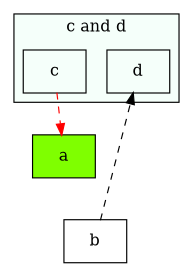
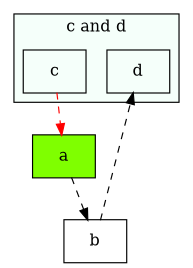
edge "a" -> "b": added
